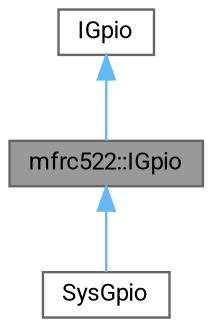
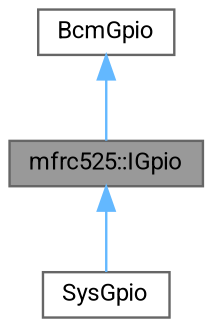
node "IGpio": label "IGpio" -> "BcmGpio"
node "mfrc522::IGpio": label "mfrc522::IGpio" -> "mfrc525::IGpio"
